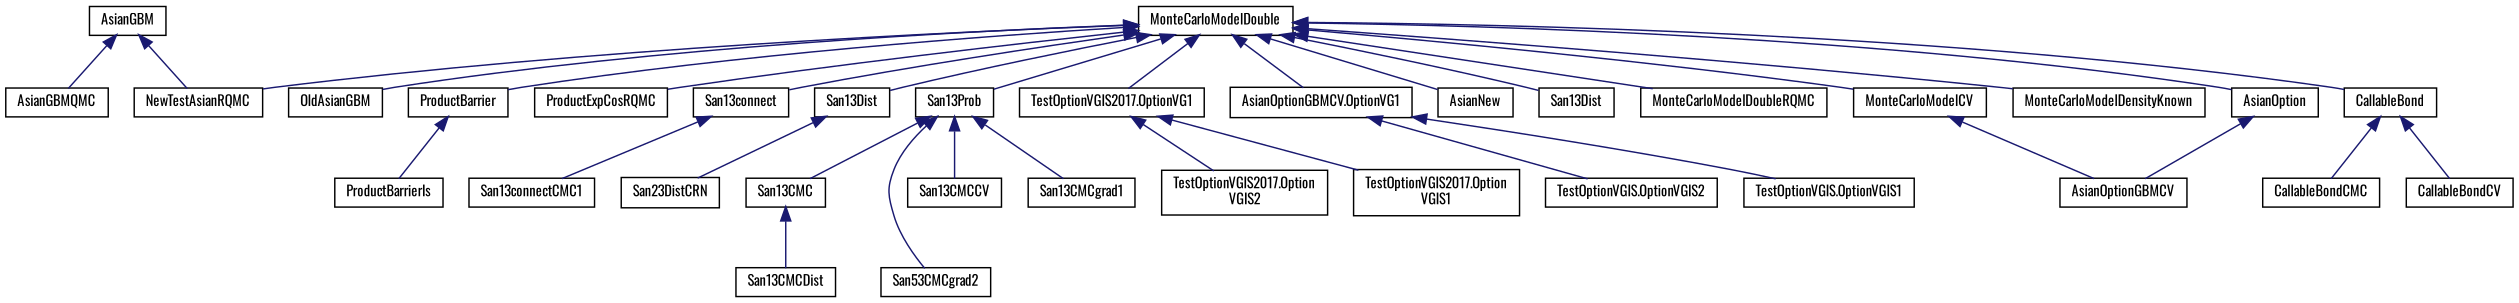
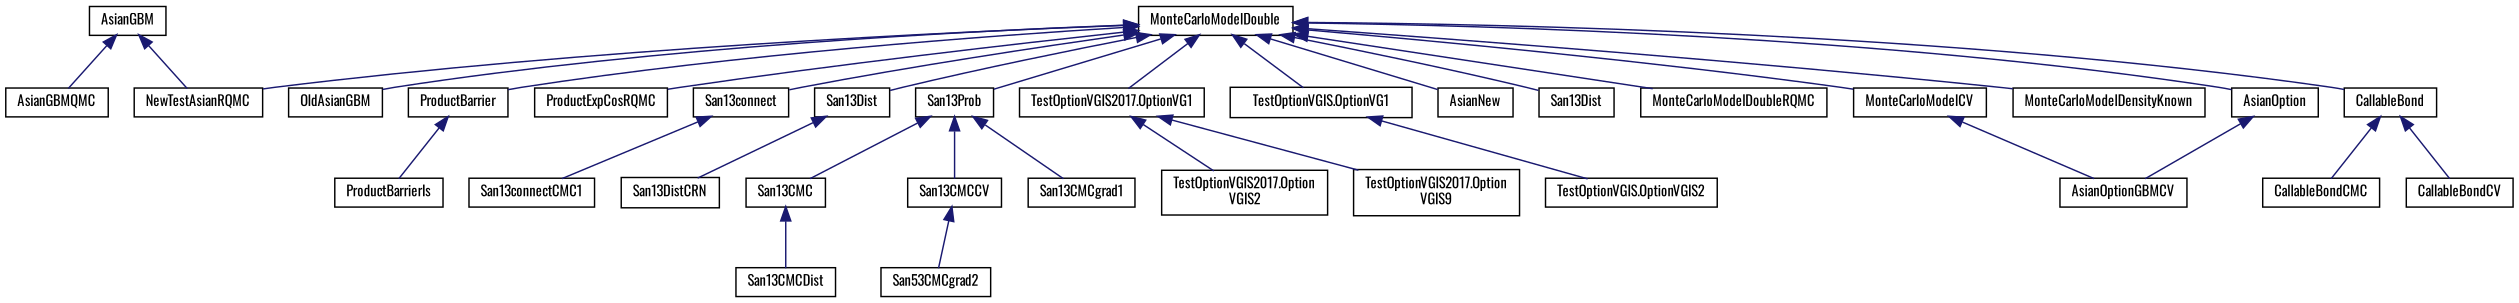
node "AsianOptionGBMCV.OptionVG1": label "AsianOptionGBMCV.OptionVG1" -> "TestOptionVGIS.OptionVG1"
node "San23DistCRN": label "San23DistCRN" -> "San13DistCRN"
node "TestOptionVGIS2017.Option VGIS1": label "TestOptionVGIS2017.Option VGIS1" -> "TestOptionVGIS2017.Option VGIS9"
node "TestOptionVGIS.OptionVGIS1": removed
edge "San53CMCgrad2" -> "San13Prob": now "San53CMCgrad2" -> "San13CMCCV"
